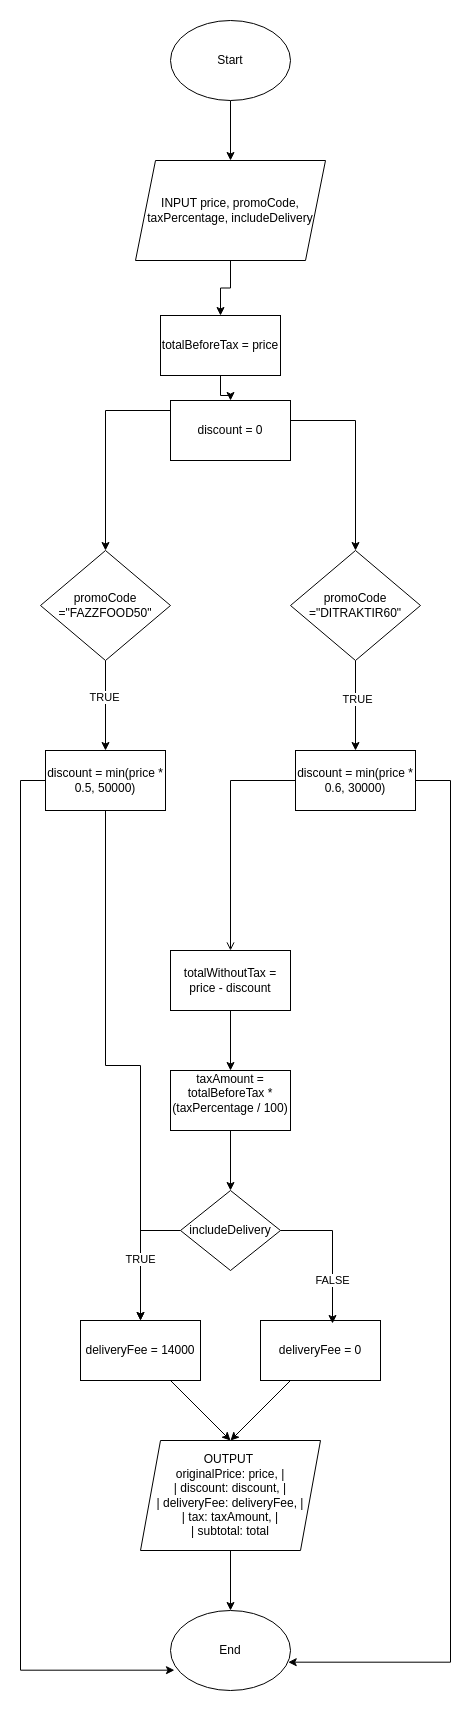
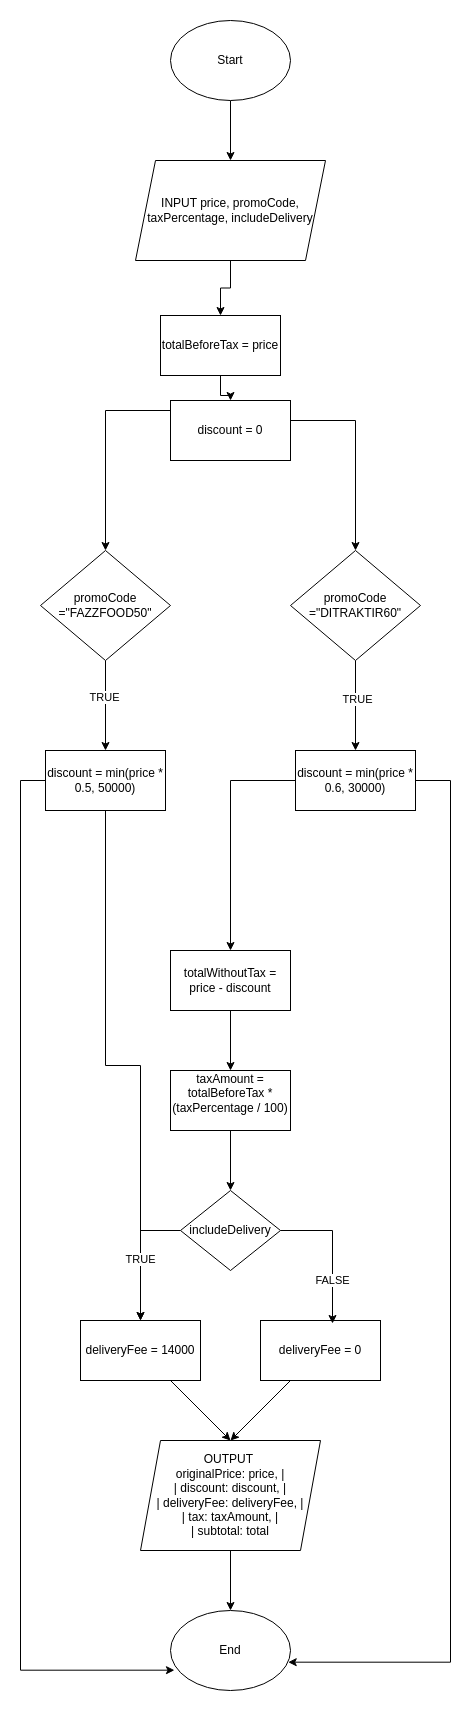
edge "discount = min(price * 0.6, 30000)" -> "totalWithoutTax = price - discount": arrowhead open -> classic
